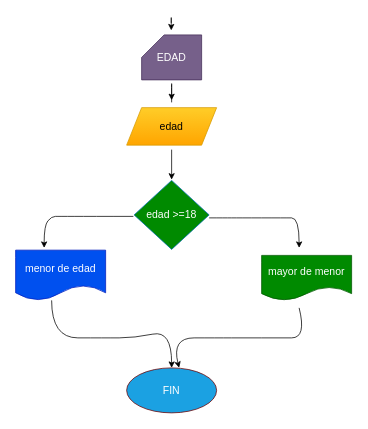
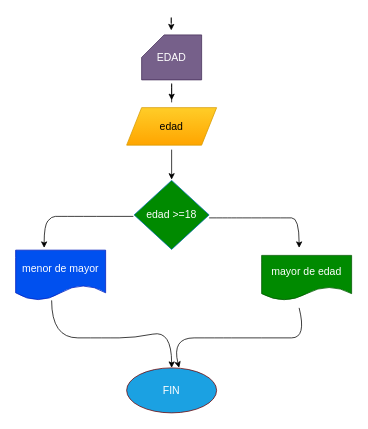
node "menor de edad": label "menor de edad" -> "menor de mayor"
node "mayor de menor": label "mayor de menor" -> "mayor de edad"
